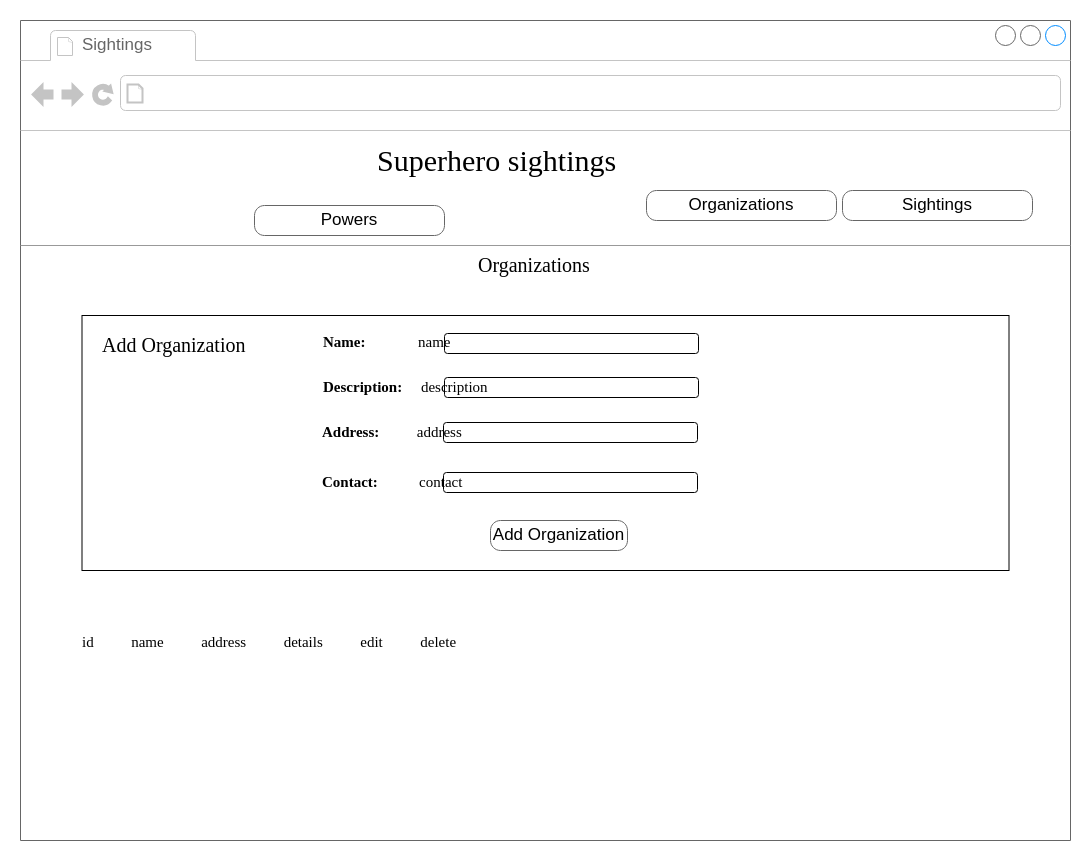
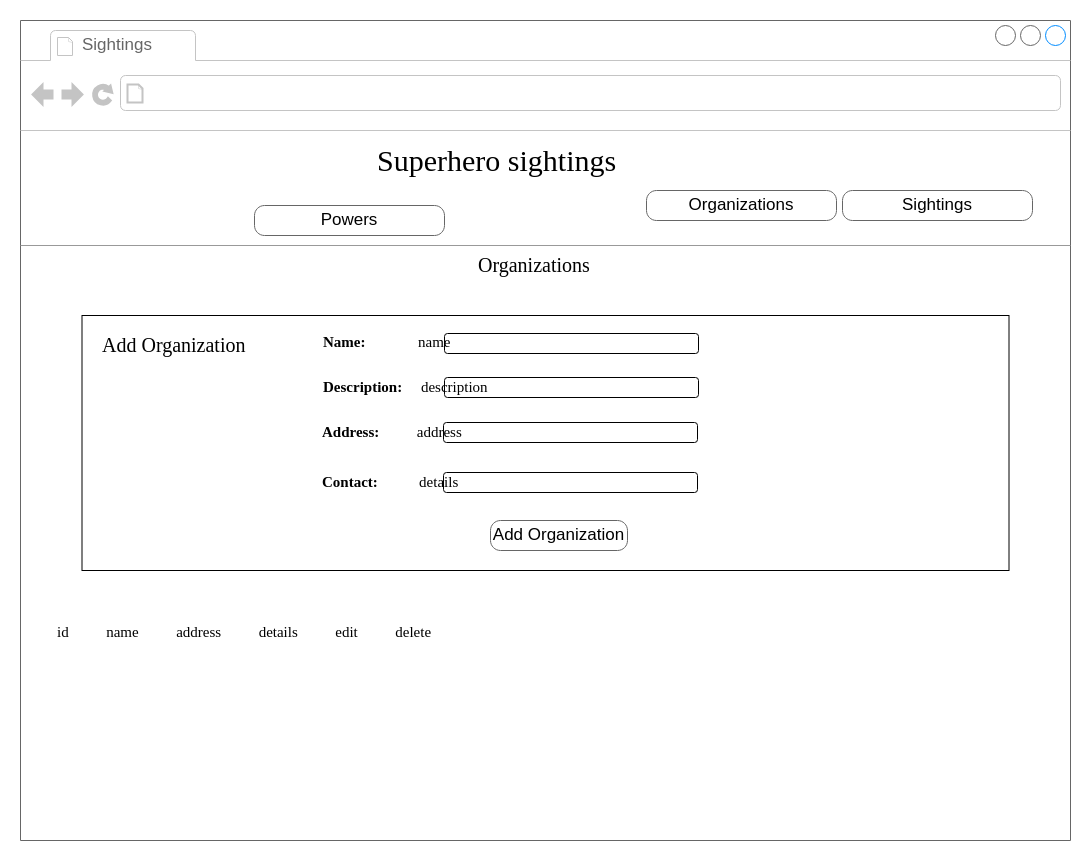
node "Contact: contact": label "Contact: contact" -> "Contact: details"
node "id name address details edit delete": moved (541, 646) -> (516, 636)
